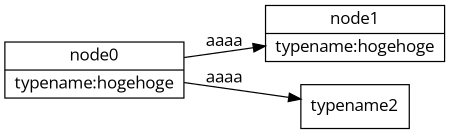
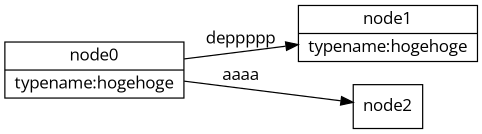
edge "node0" -> "node1": label "aaaa" -> "deppppp"
node "typename2": label "typename2" -> "node2"
